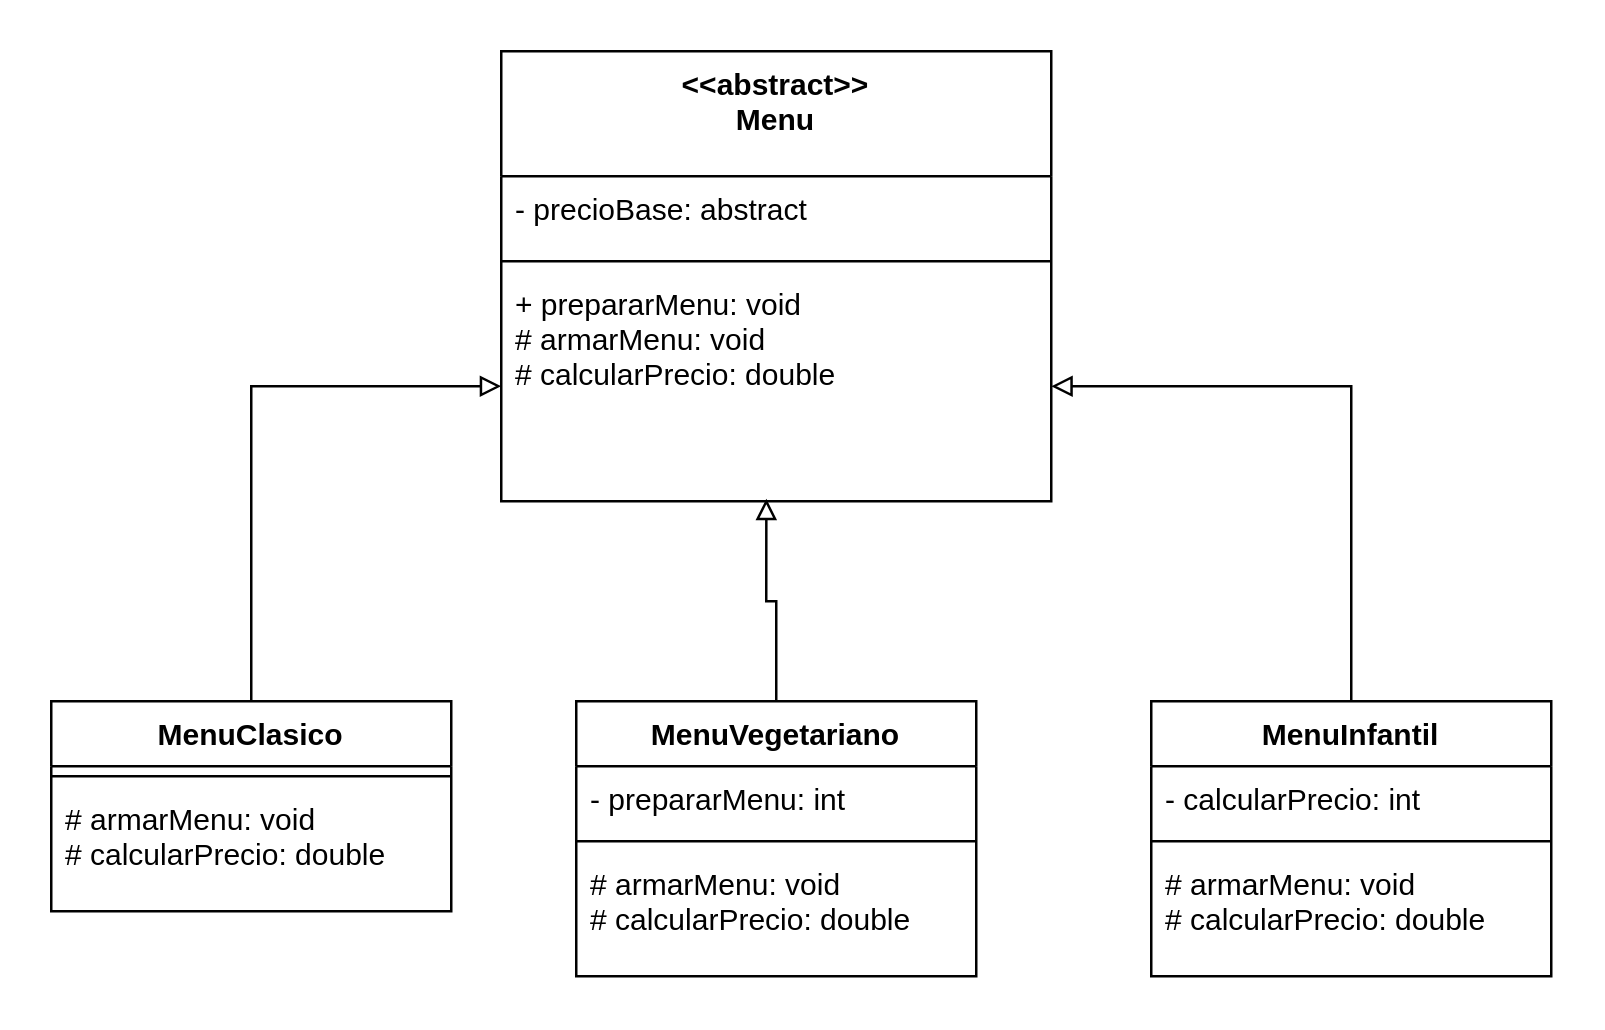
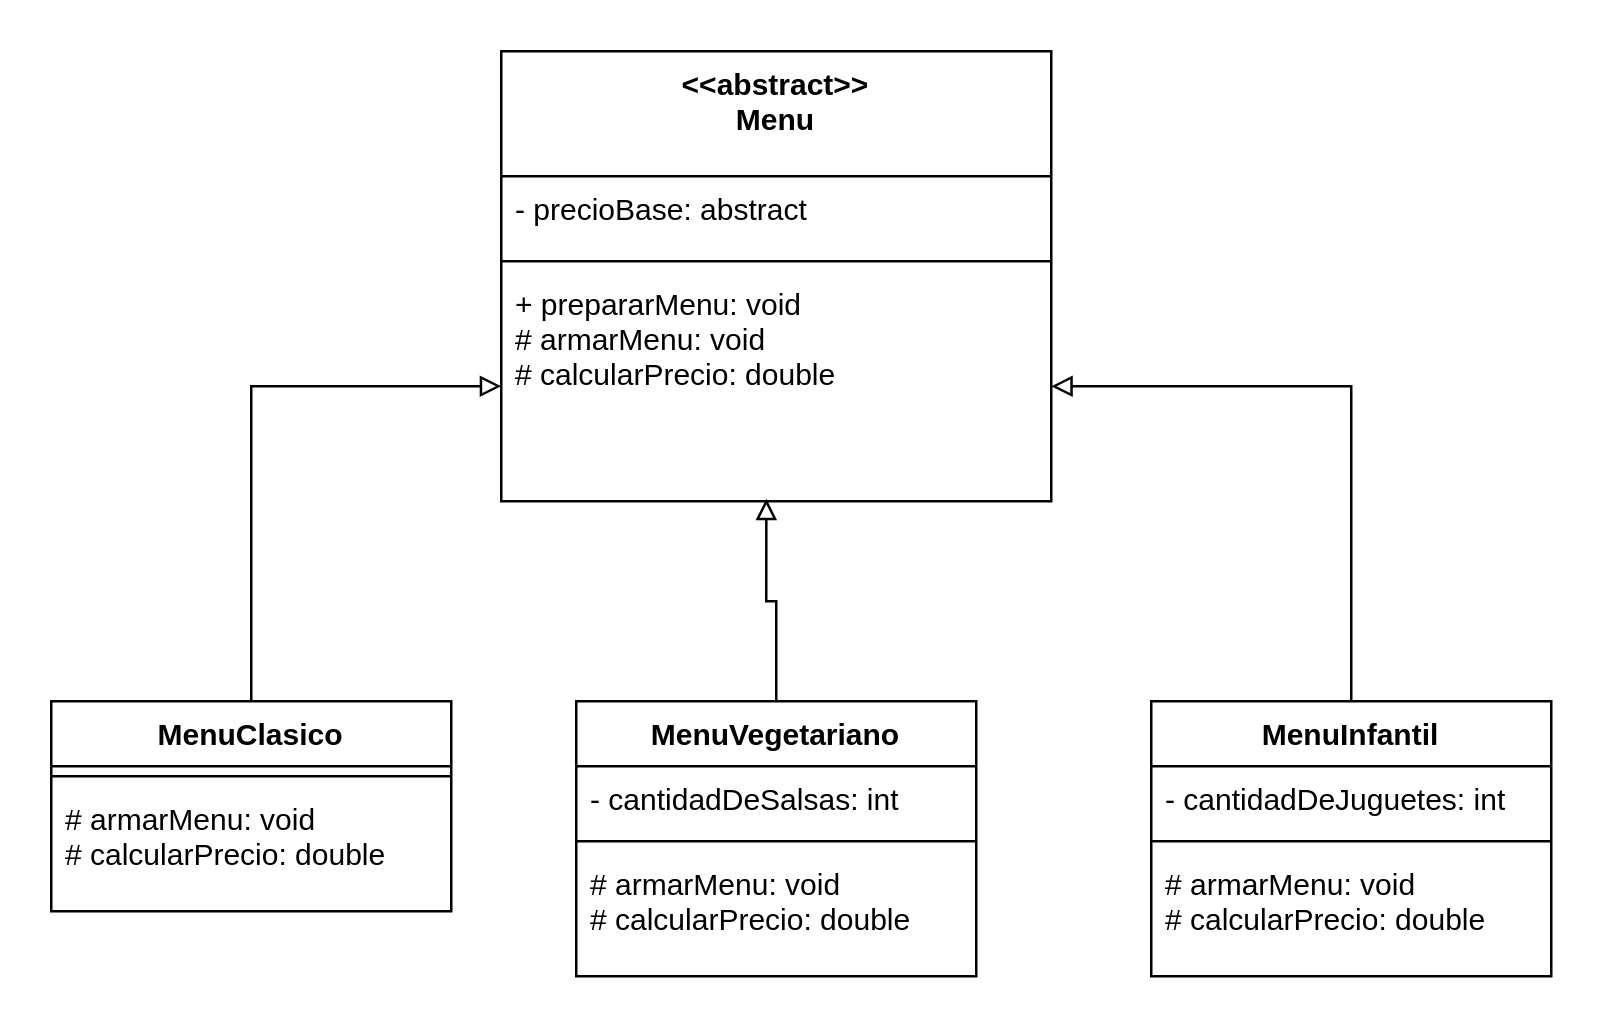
node "- prepararMenu: int": label "- prepararMenu: int" -> "- cantidadDeSalsas: int"
node "- calcularPrecio: int": label "- calcularPrecio: int" -> "- cantidadDeJuguetes: int"
